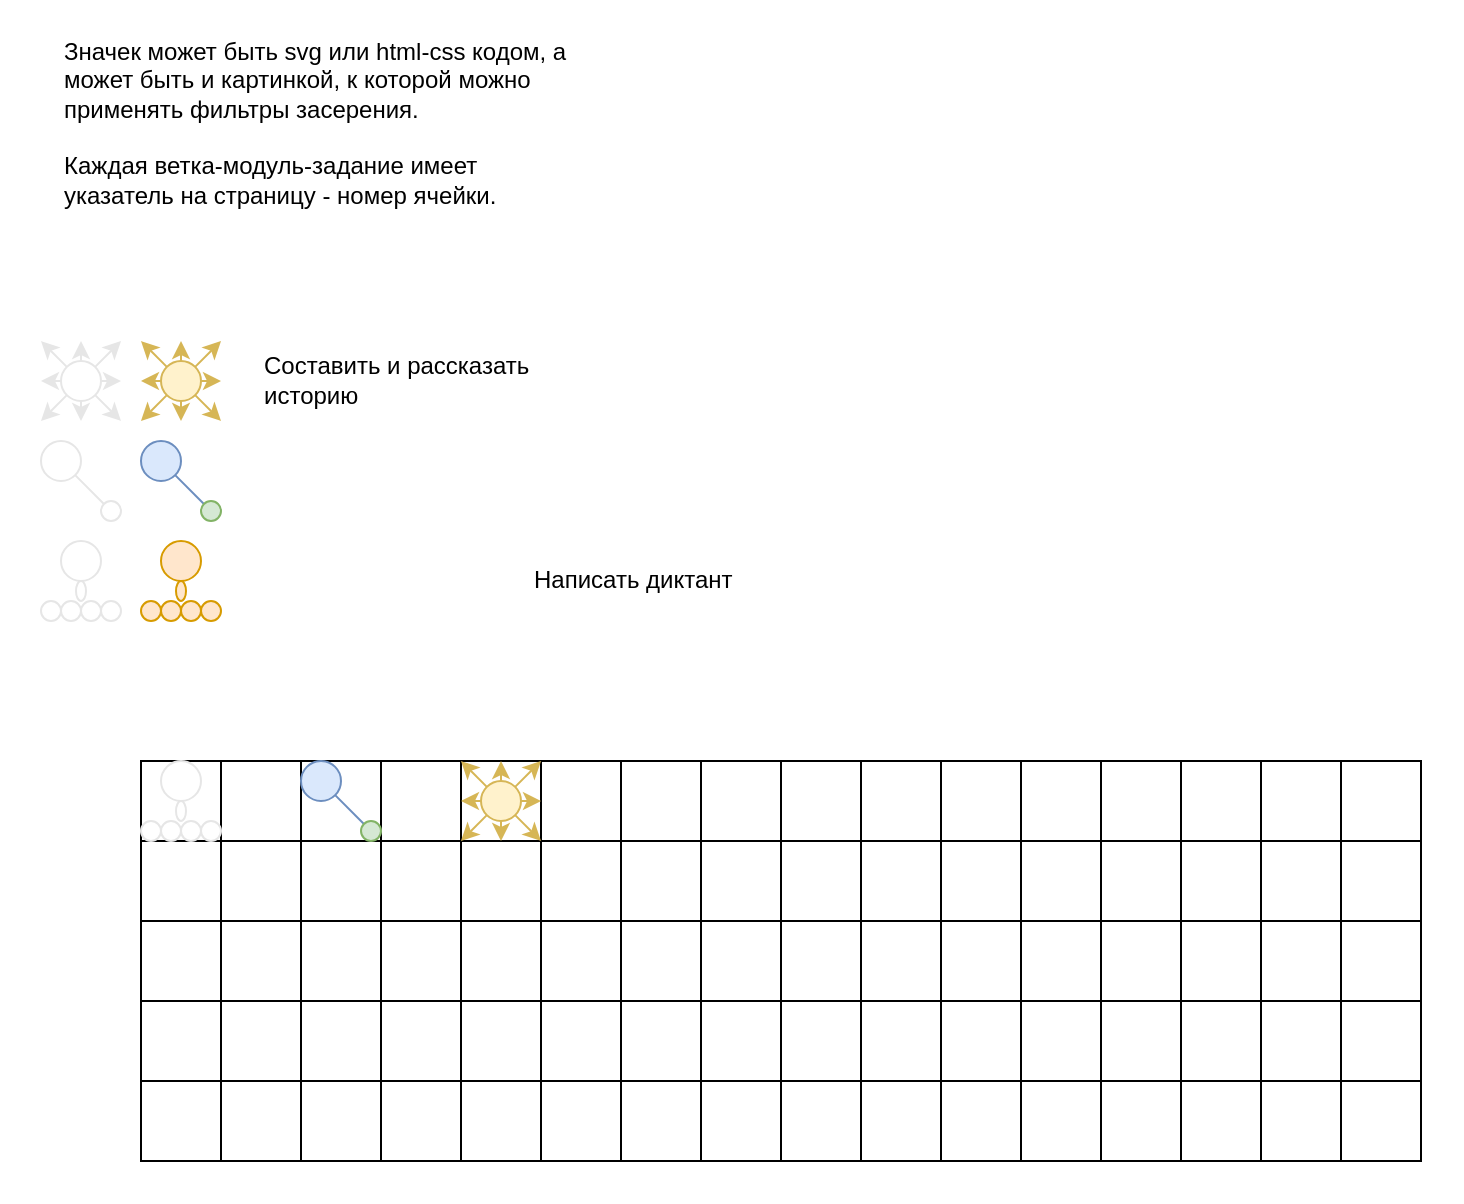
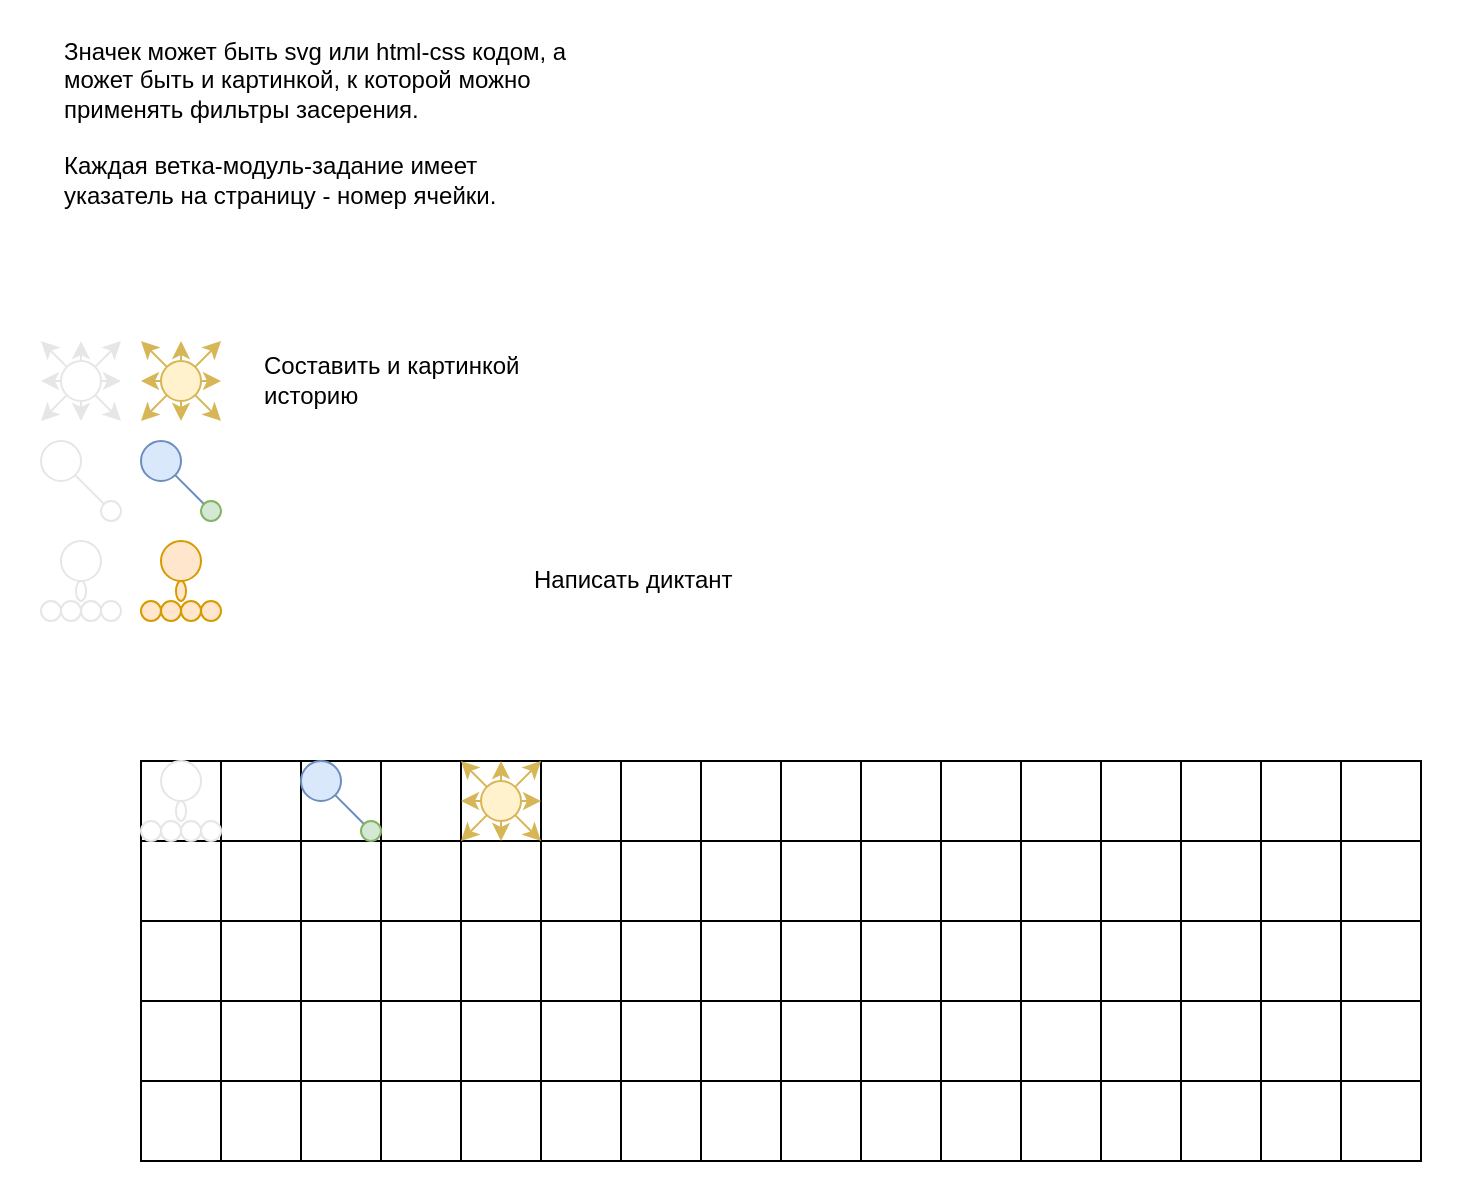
node "Составить и рассказать историю": label "Составить и рассказать историю" -> "Составить и картинкой историю"
